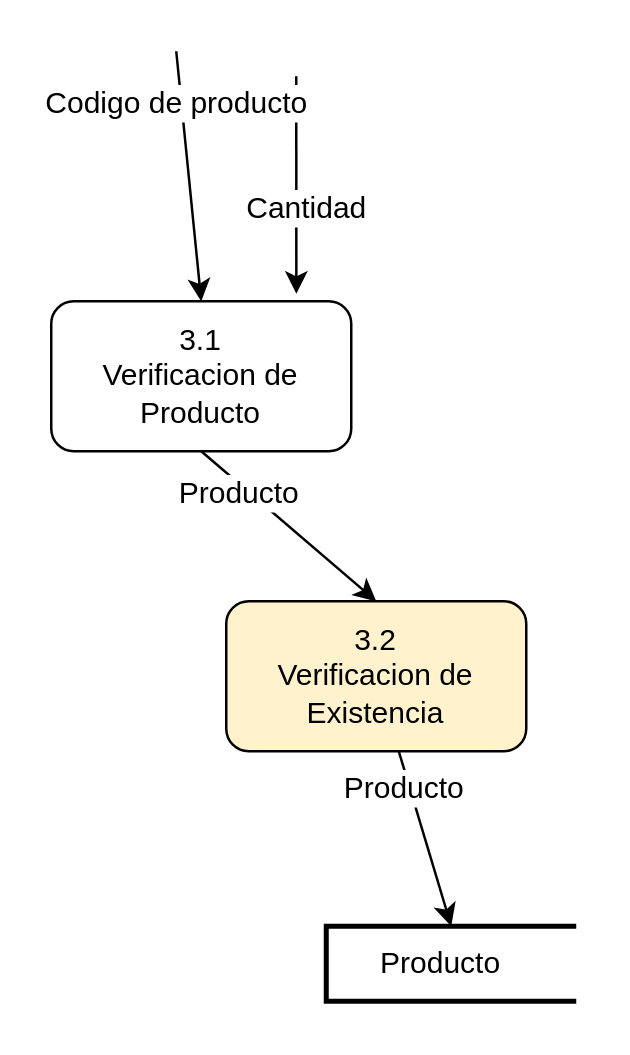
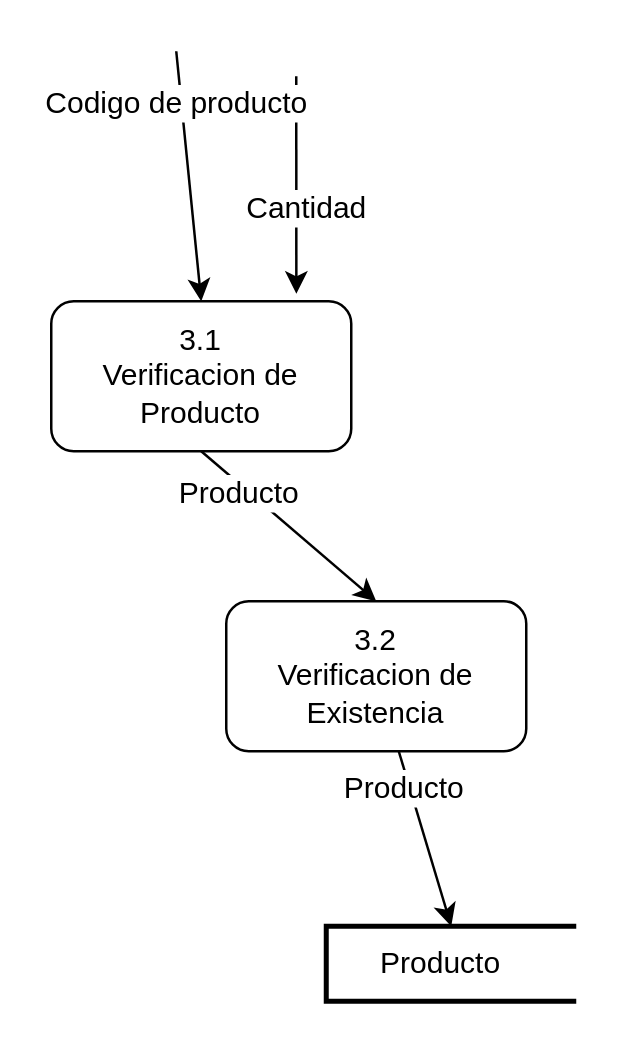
node "3.2 Verificacion de Existencia": fillcolor #fff2cc -> #ffffff
